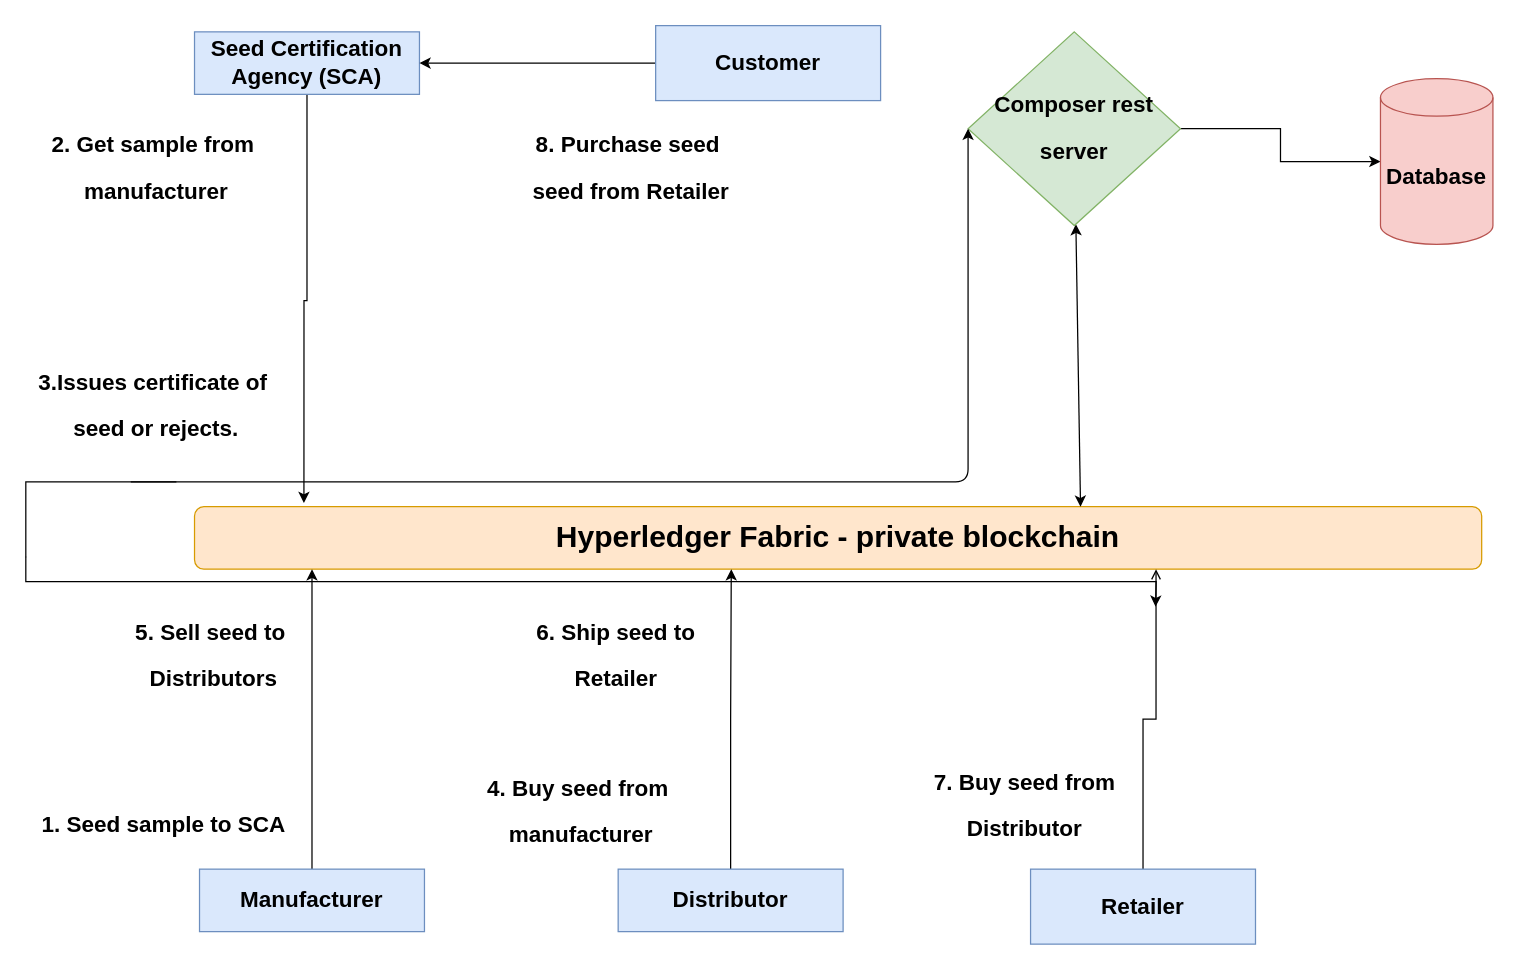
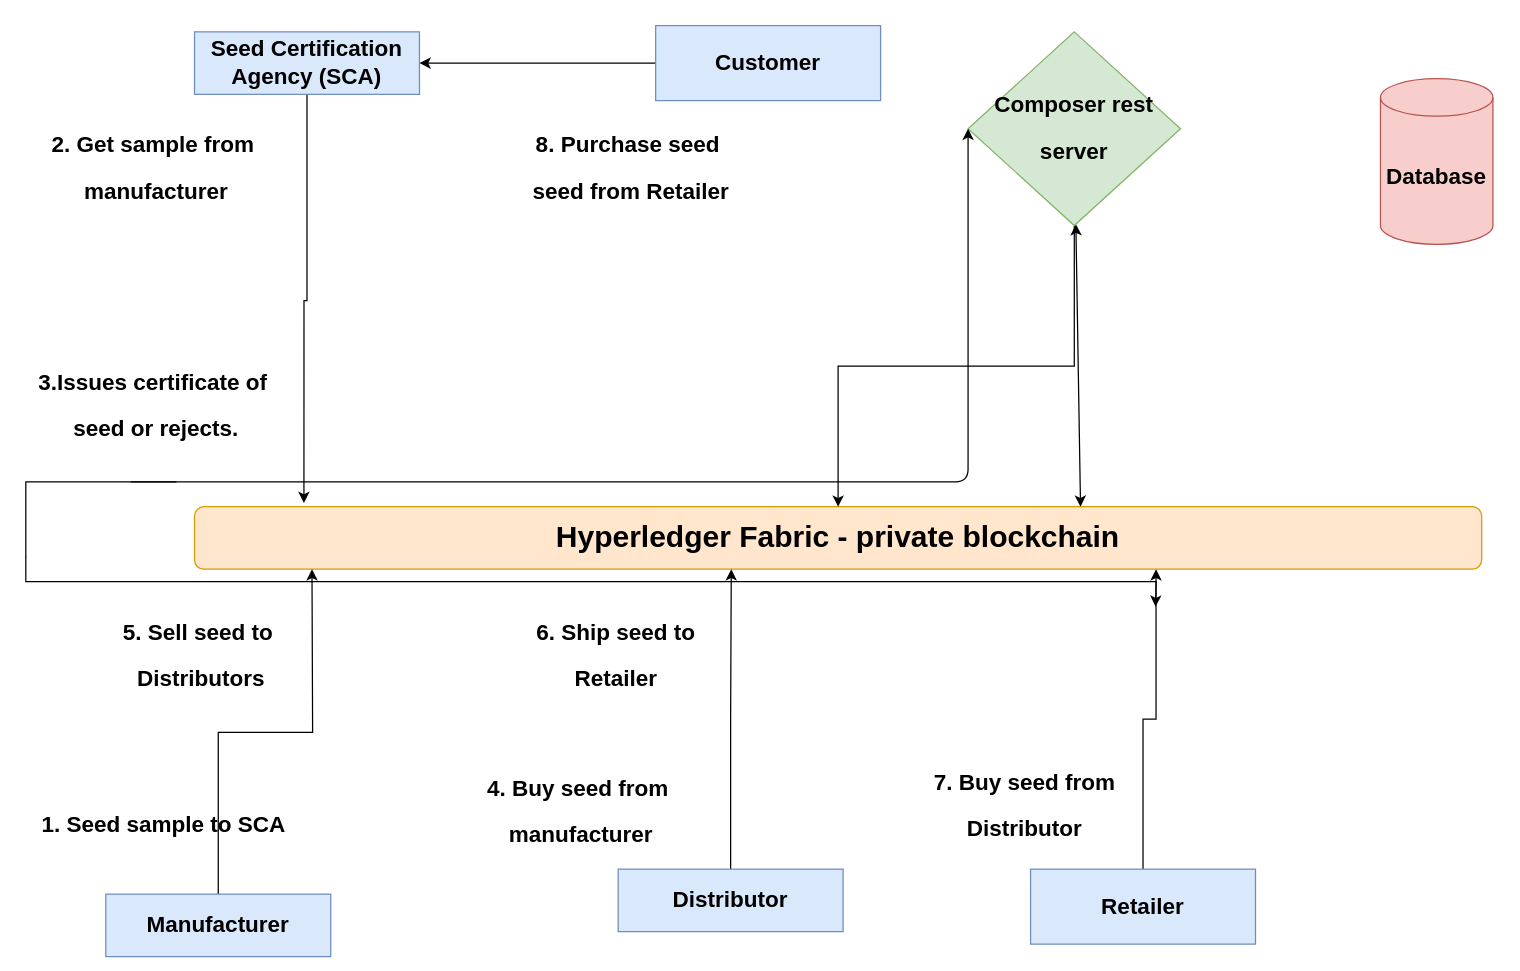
edge "Composer restserver" -> "Database": now "Composer restserver" -> "Hyperledger Fabric - private blockchain"
edge "Retailer" -> "Hyperledger Fabric - private blockchain": arrowhead open -> classic
node "5. Sell seed to Distributors": moved (213, 657) -> (201, 657)
node "Manufacturer": moved (312, 901) -> (218, 926)
